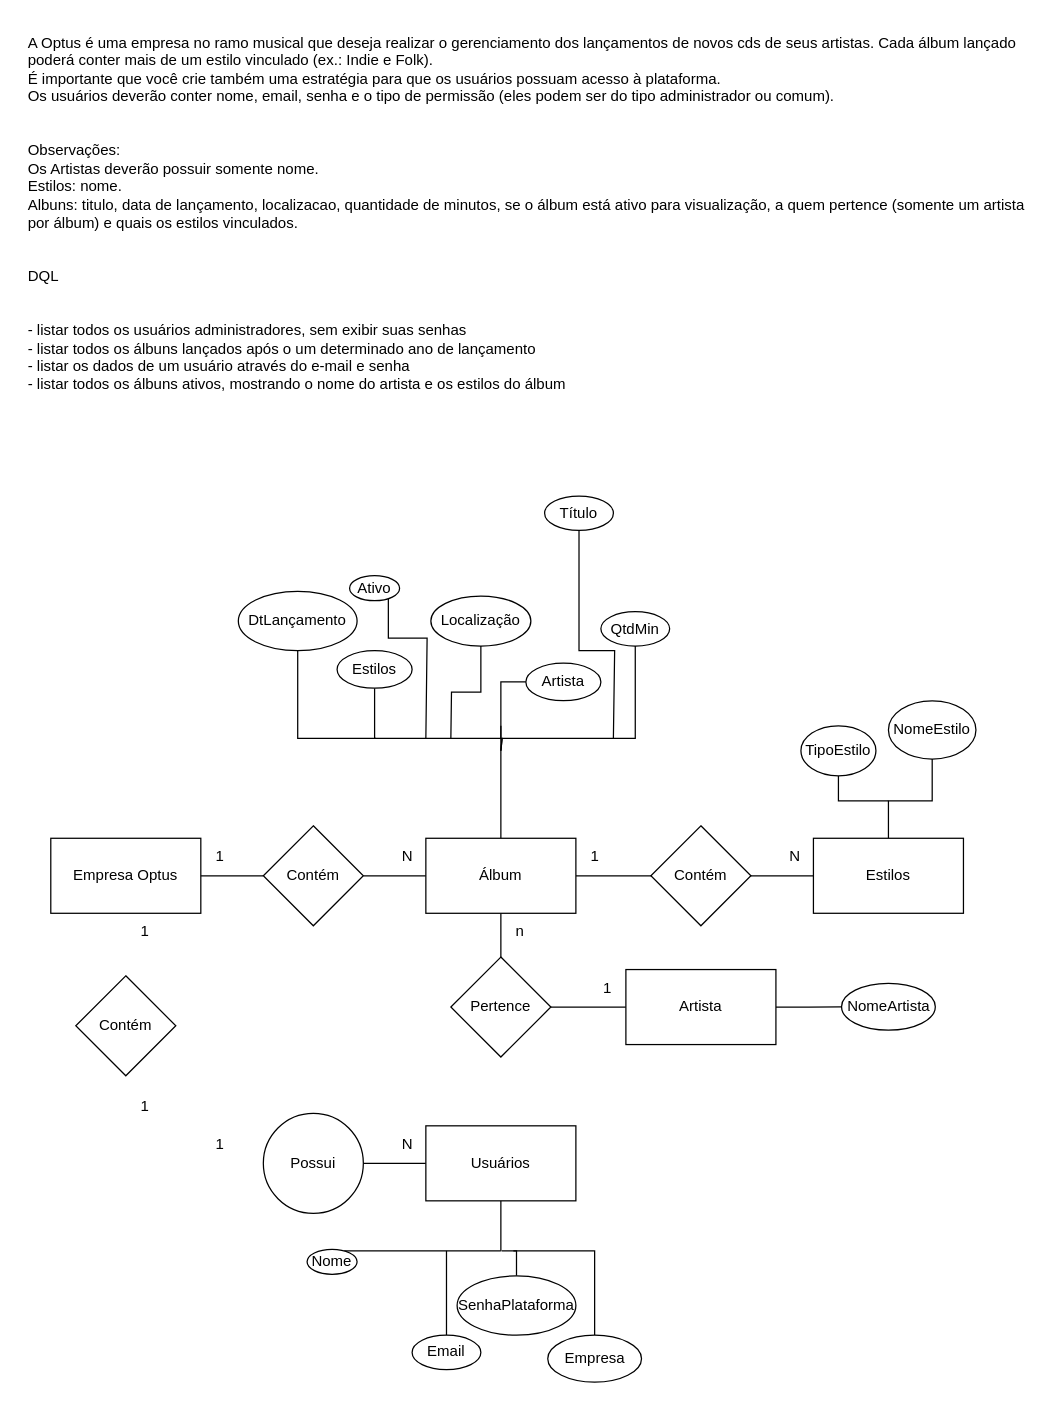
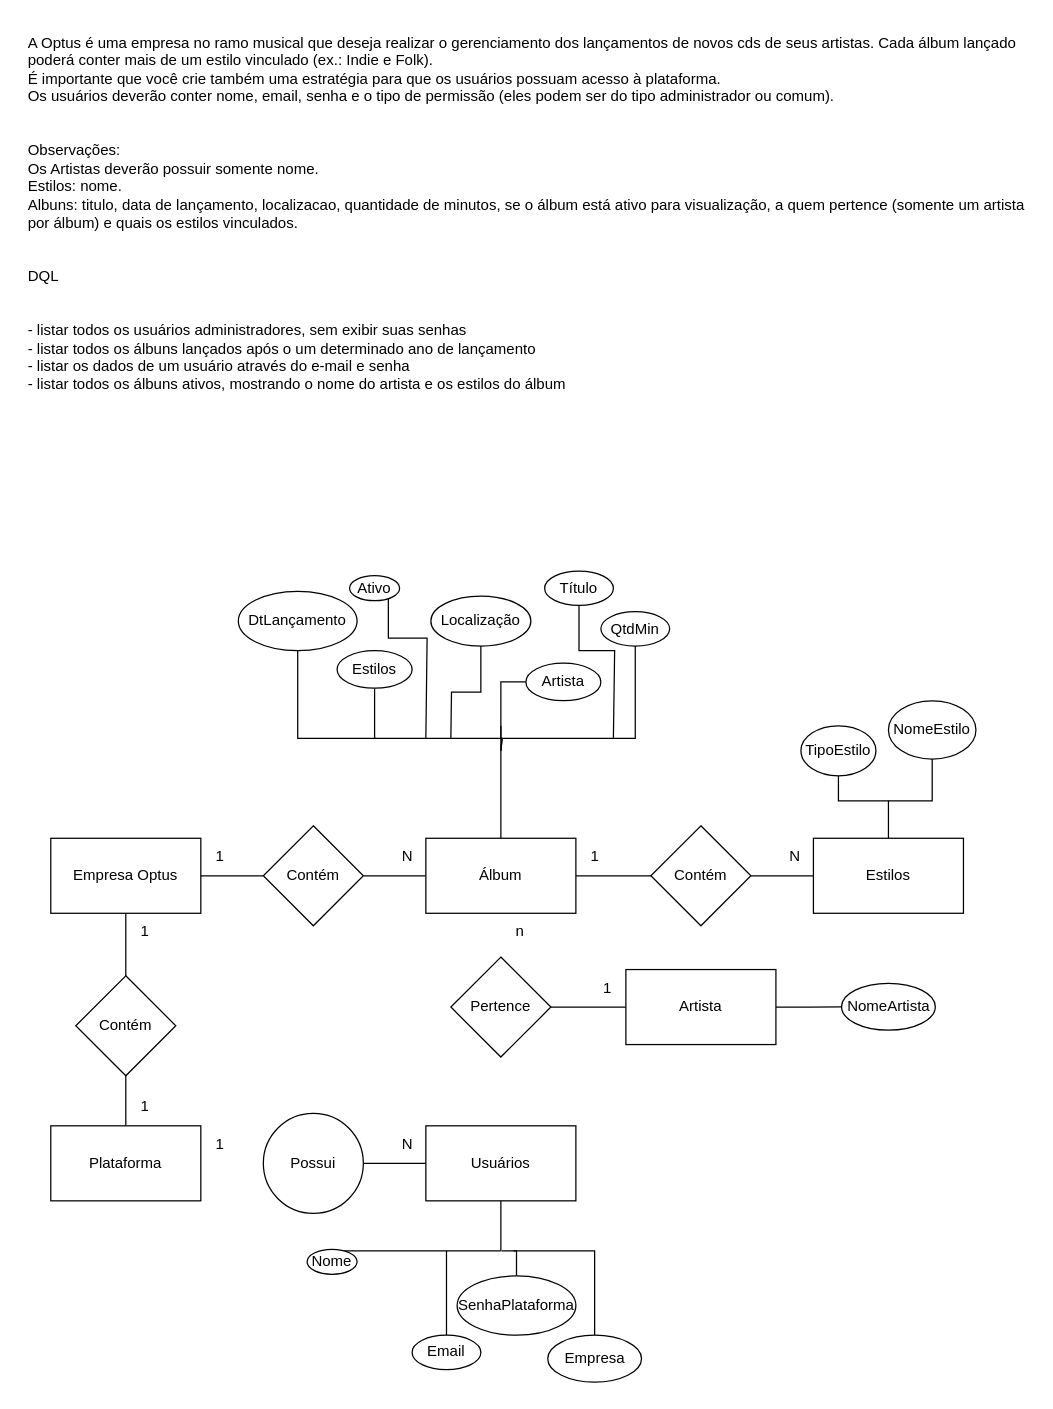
node "Título": moved (579, 513) -> (579, 588)
edge "Álbum" -- "Pertence": removed
edge "Empresa Optus" -- "Plataforma": added
node "Plataforma": added
